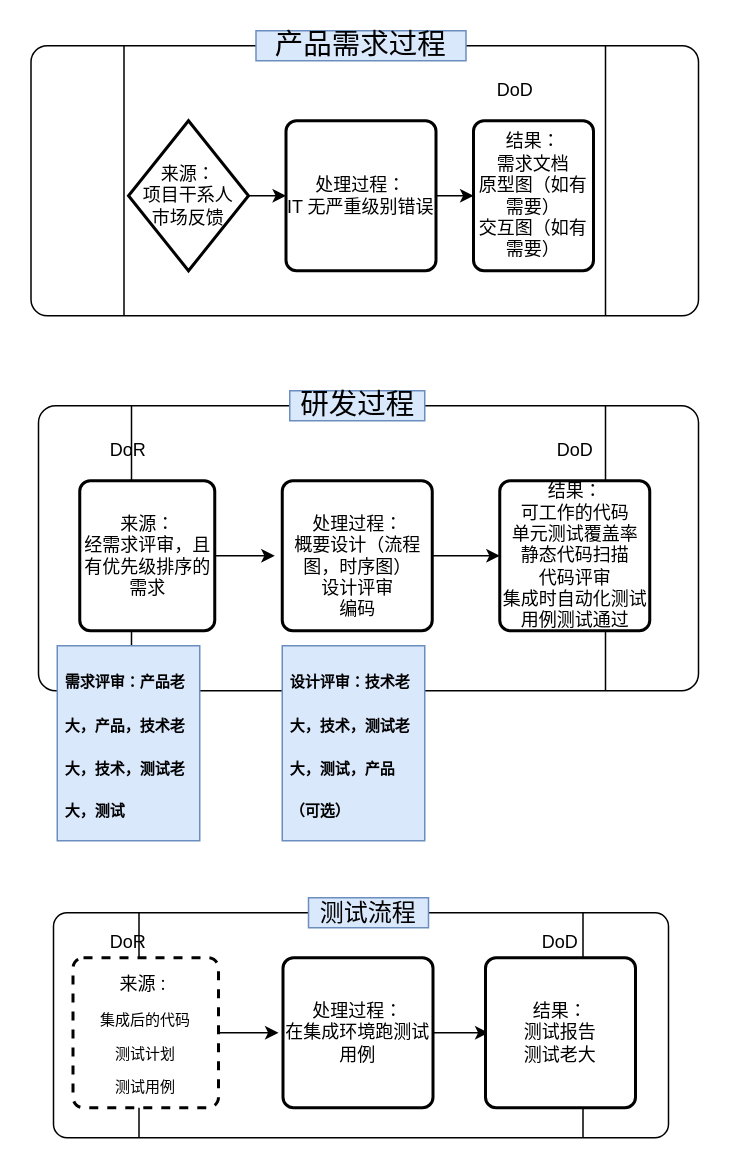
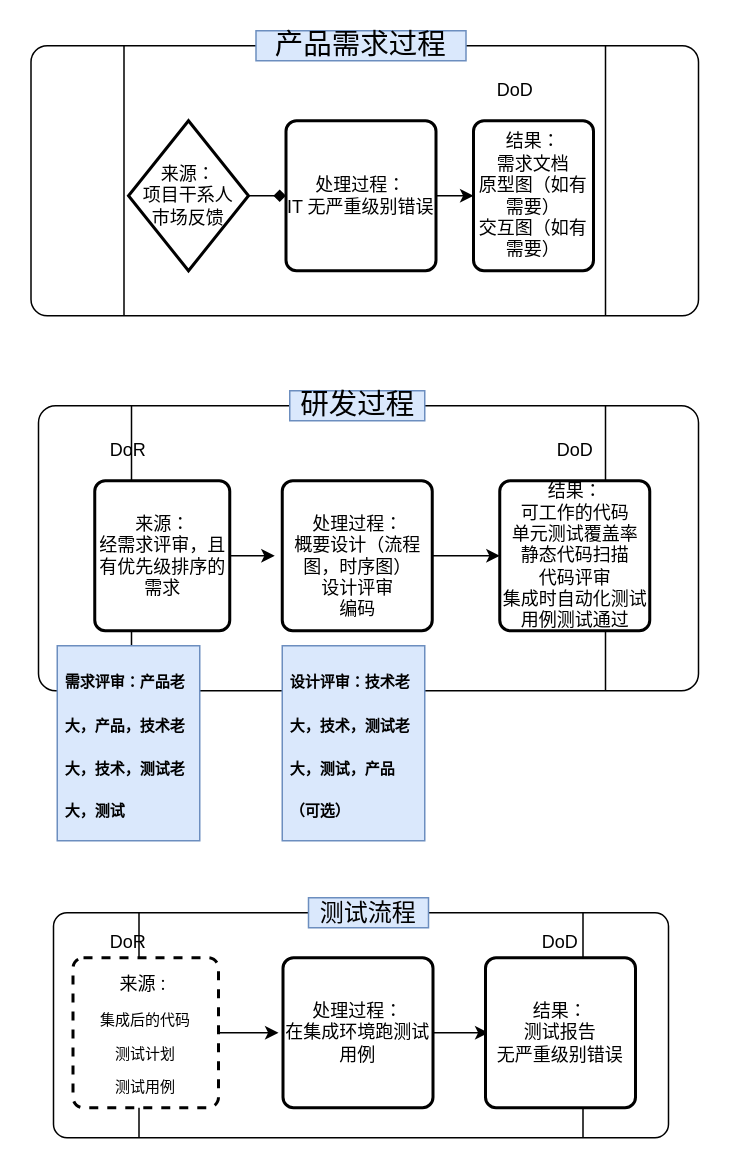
edge "来源： 项目干系人 市场反馈" -> "处理过程： IT 无严重级别错误": arrowhead classic -> diamond
node "来源： 经需求评审，且有优先级排序的需求": moved (147, 556) -> (162, 556)
node "结果：测试报告 测试老大": label "结果：测试报告 测试老大" -> "结果：测试报告 无严重级别错误"
